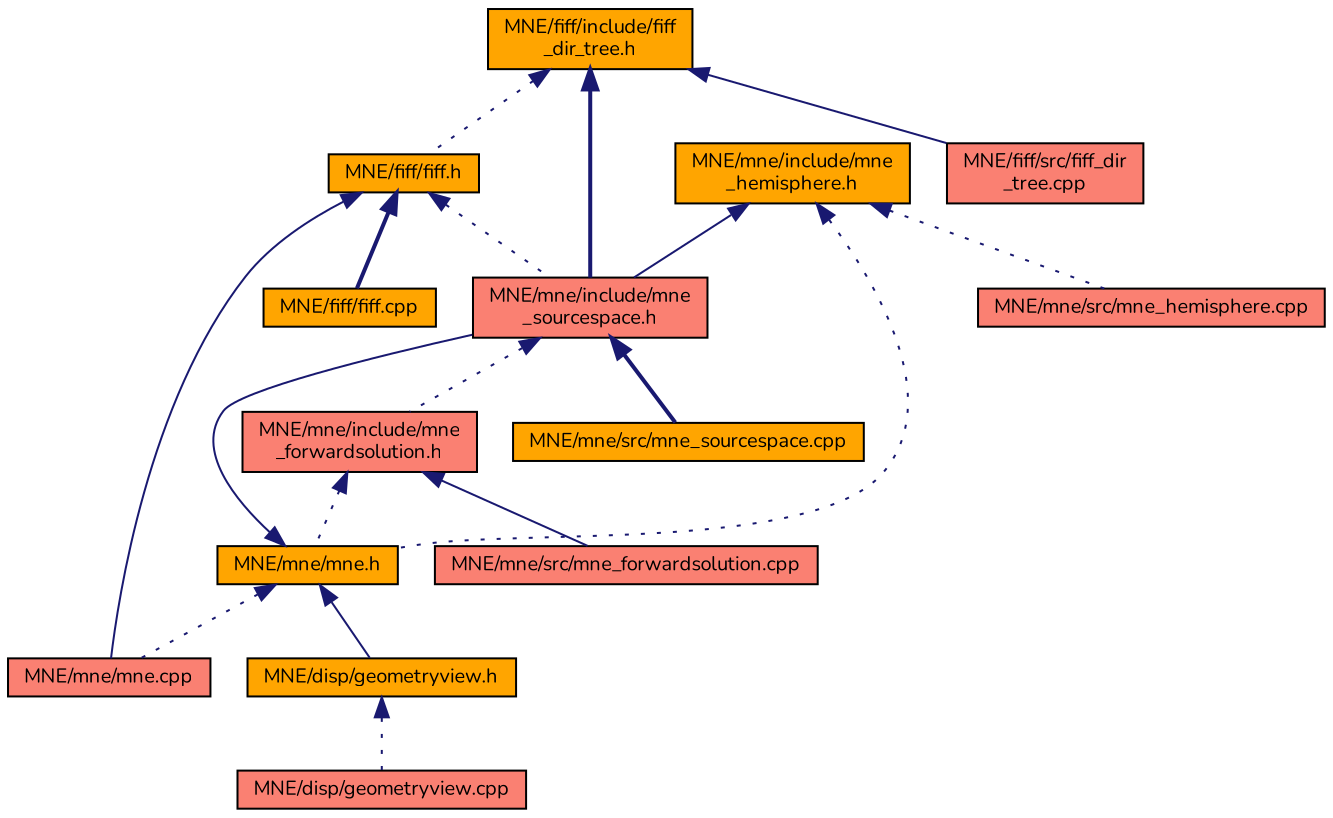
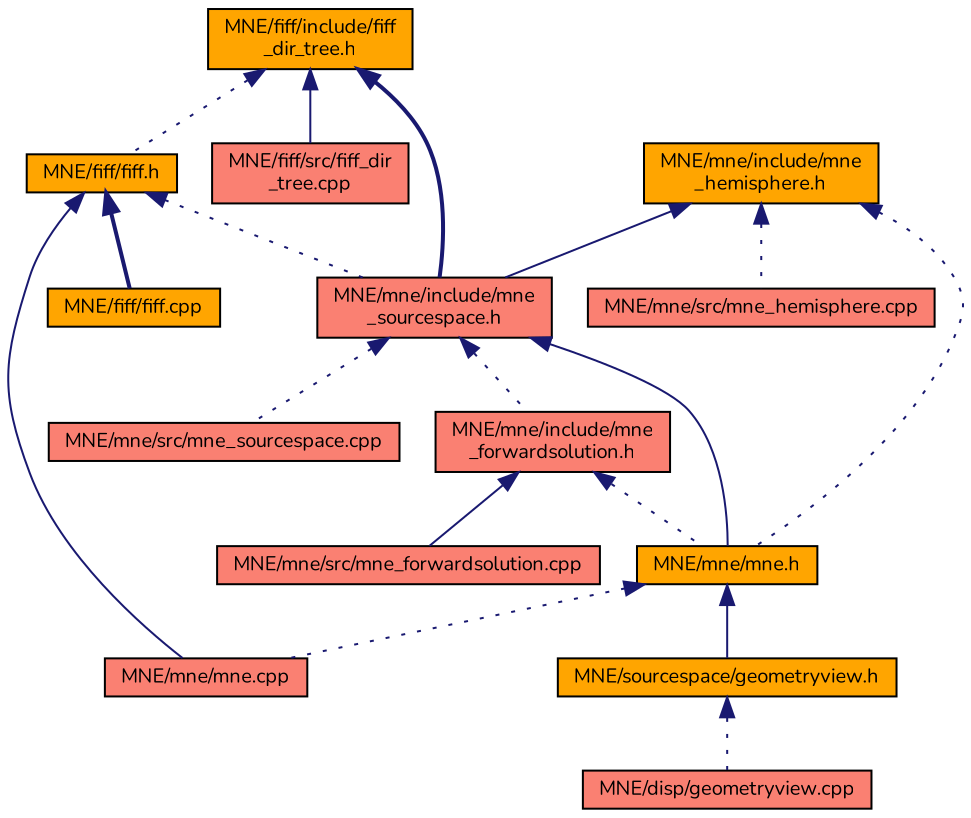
edge "MNE/mne/include/mne _sourcespace.h" -> "MNE/mne/mne.h": reversed
edge "MNE/mne/src/mne_sourcespace.cpp" -> "MNE/mne/include/mne _sourcespace.h": style bold -> dotted
node "MNE/mne/src/mne_sourcespace.cpp": fillcolor orange -> salmon
node "MNE/disp/geometryview.h": label "MNE/disp/geometryview.h" -> "MNE/sourcespace/geometryview.h"
